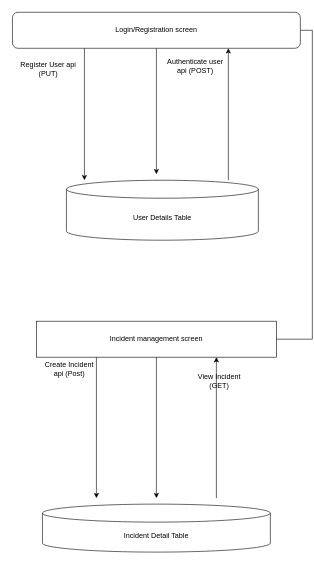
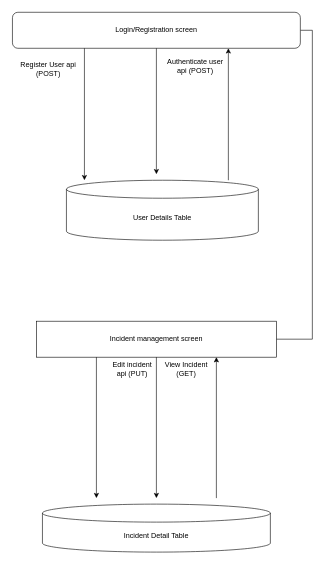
node "Register User api (PUT)": label "Register User api (PUT)" -> "Register User api (POST)"
node "Create Incident api (Post)": removed
node "Edit incident api (PUT)": added
node "View Incident (GET)": moved (219, 381) -> (186, 369)
